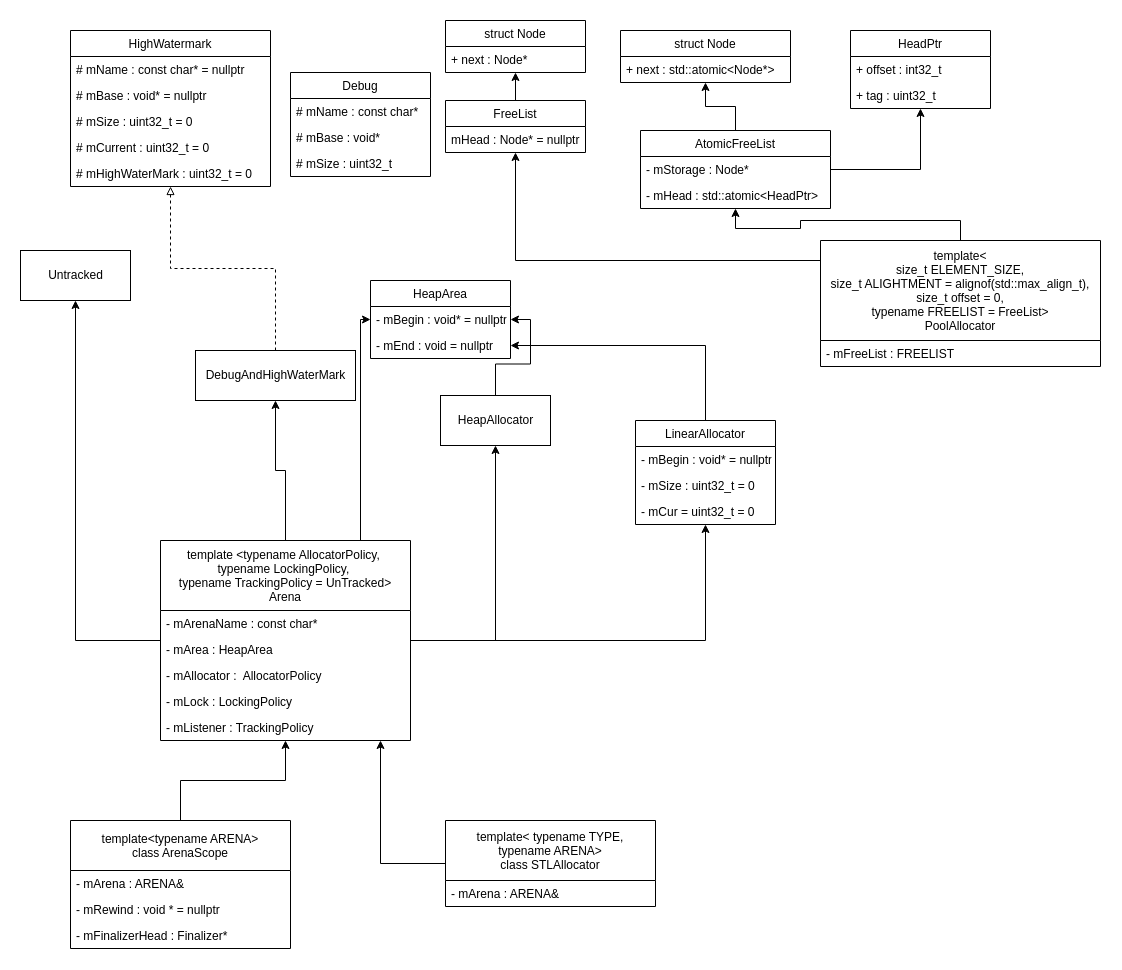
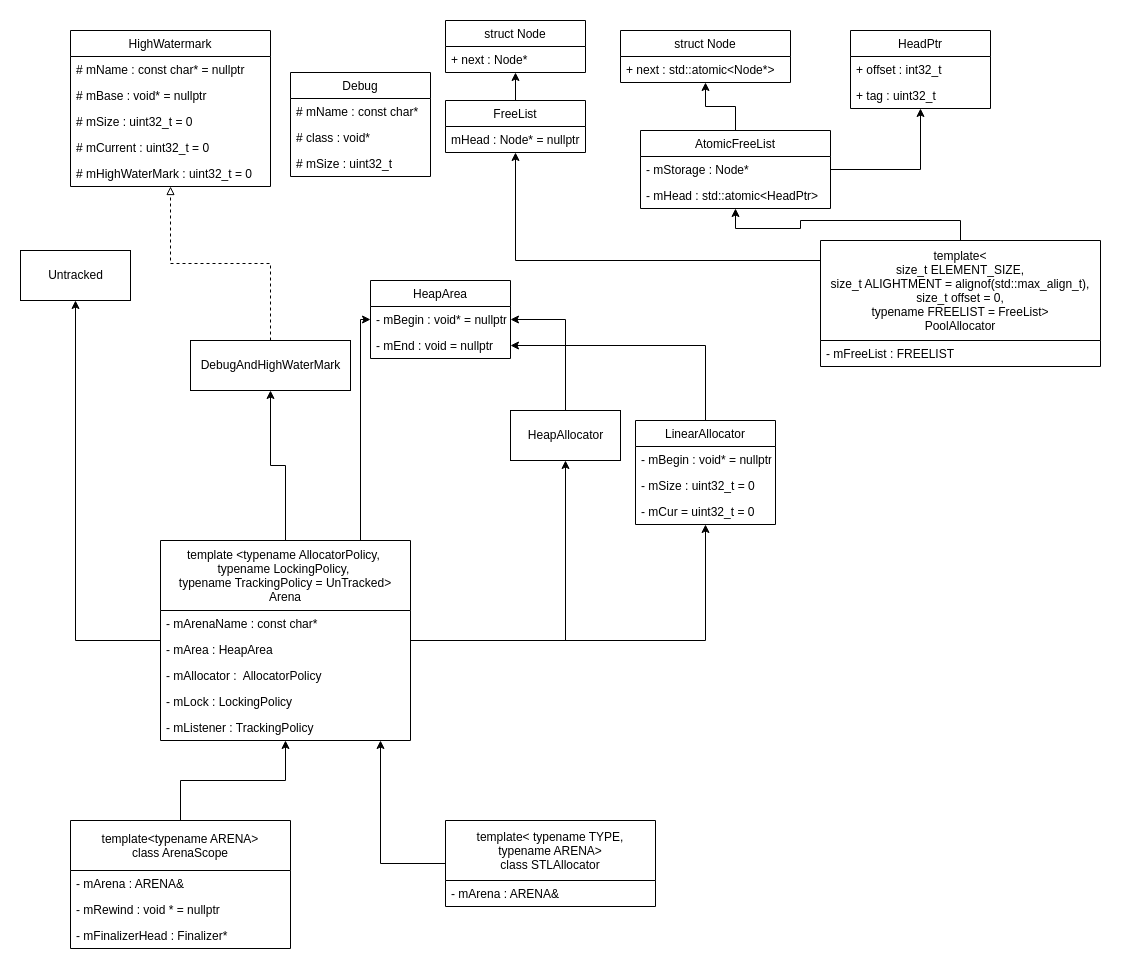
node "# mBase : void*": label "# mBase : void*" -> "# class : void*"
node "DebugAndHighWaterMark": moved (276, 376) -> (271, 366)
node "HeapAllocator": moved (496, 421) -> (566, 436)
